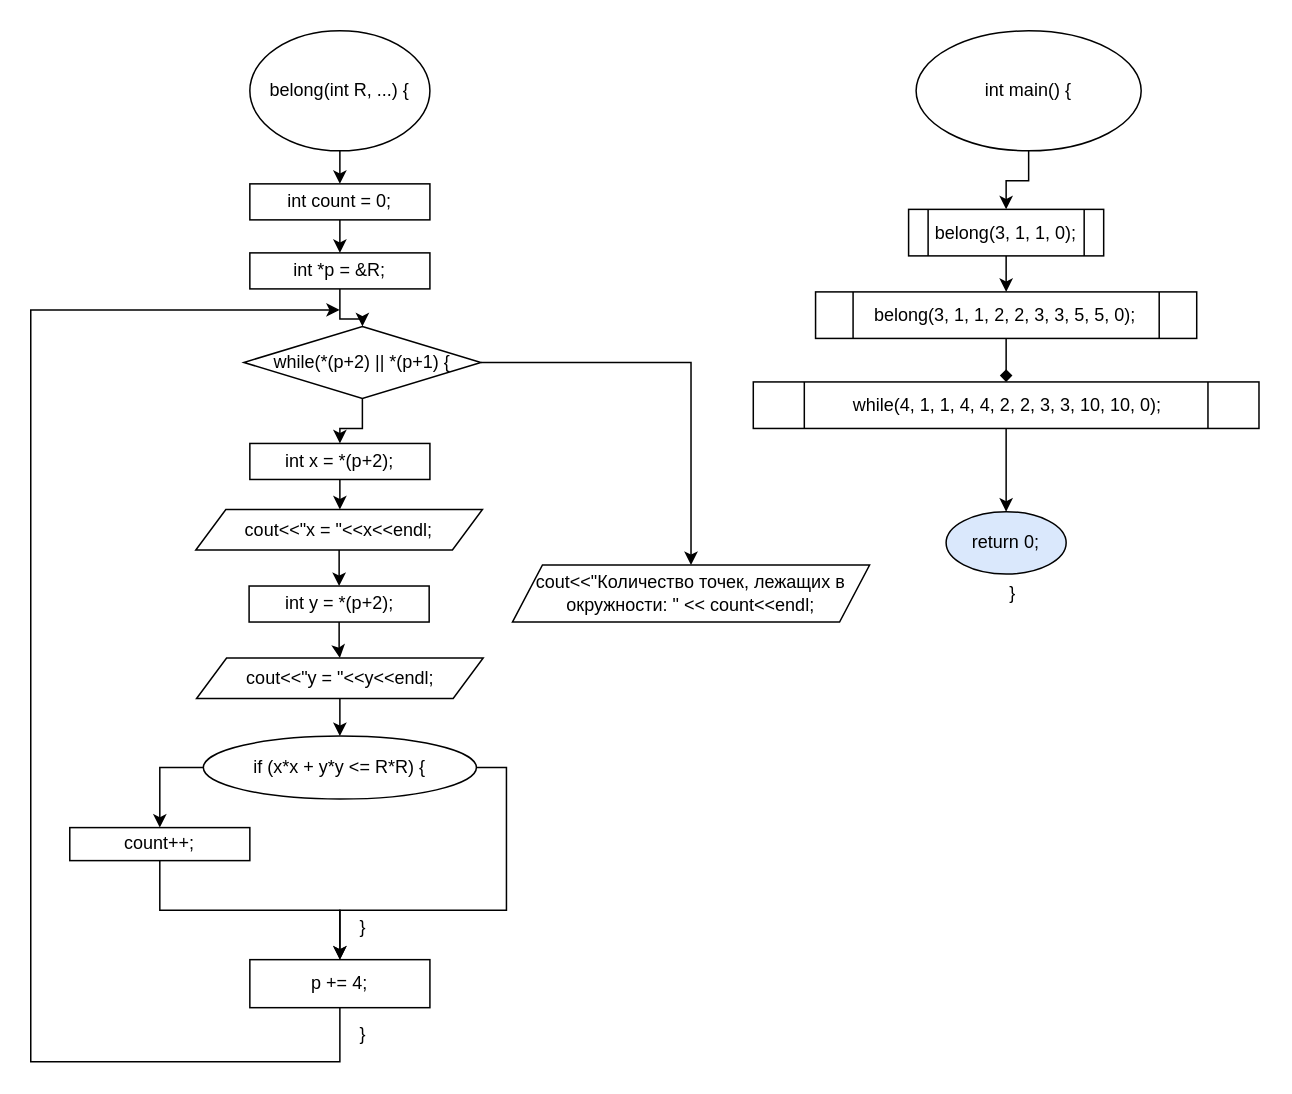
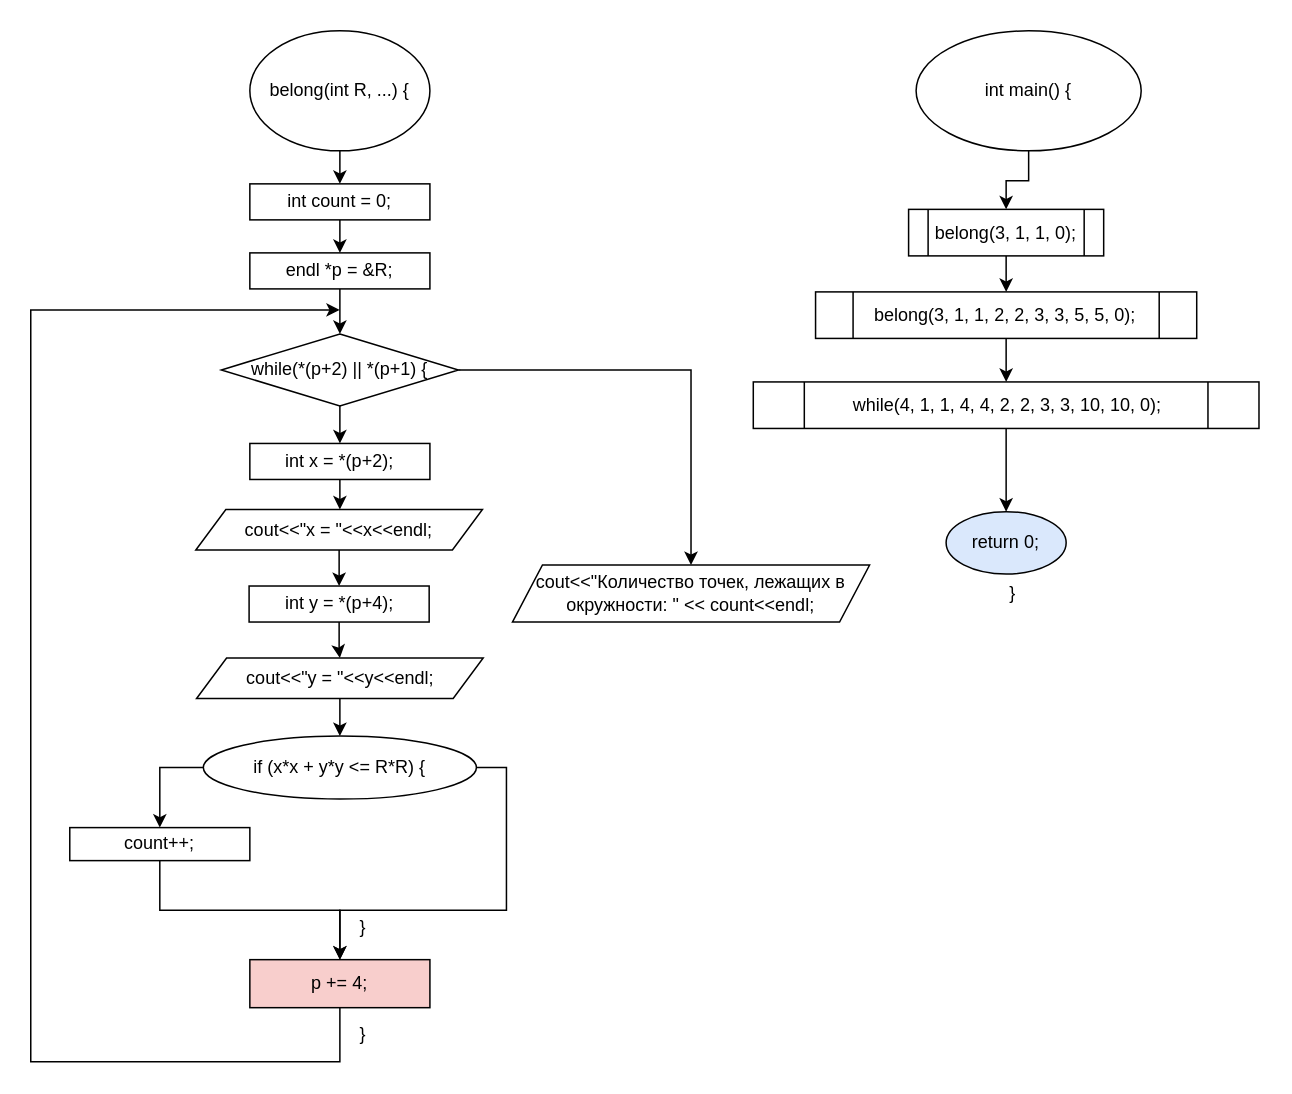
node "int *p = &R;": label "int *p = &R;" -> "endl *p = &R;"
node "while(*(p+2) || *(p+1) {": moved (362, 362) -> (340, 370)
edge "belong(3, 1, 1, 2, 2, 3, 3, 5, 5, 0);" -> "while(4, 1, 1, 4, 4, 2, 2, 3, 3, 10, 10, 0);": arrowhead diamond -> classic
node "int y = *(p+2);": label "int y = *(p+2);" -> "int y = *(p+4);"
node "p += 4;": fillcolor #ffffff -> #f8cecc
